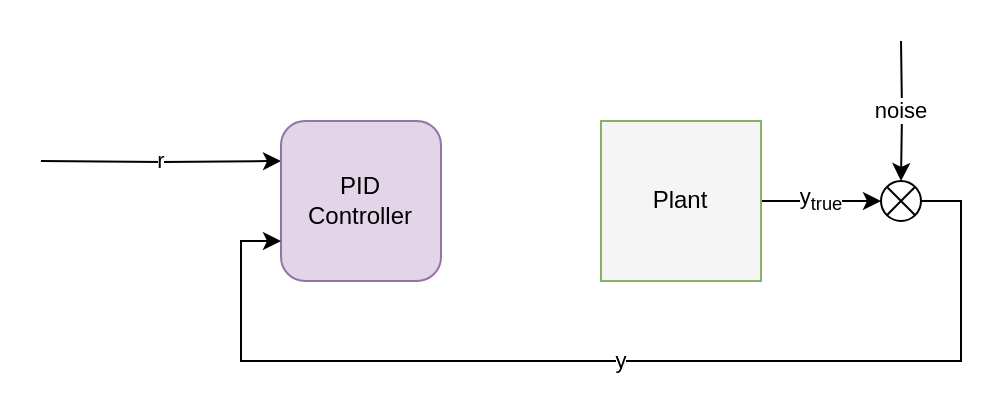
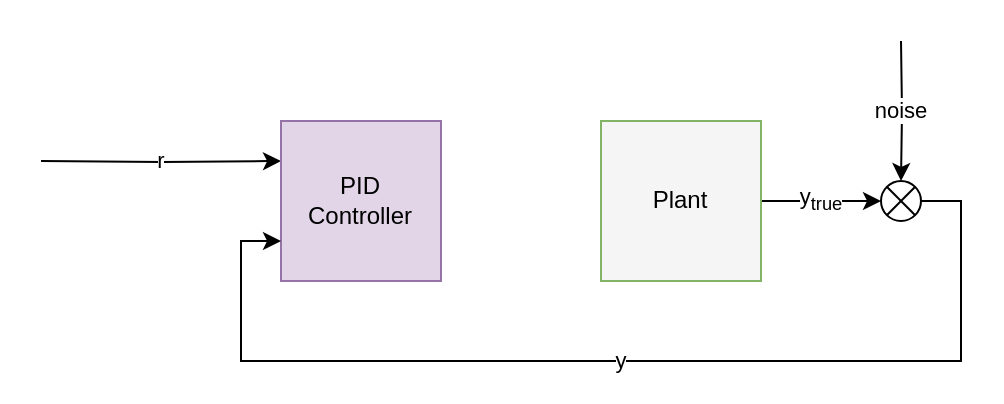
node "PID Controller": shape rounded rectangle -> rectangle
